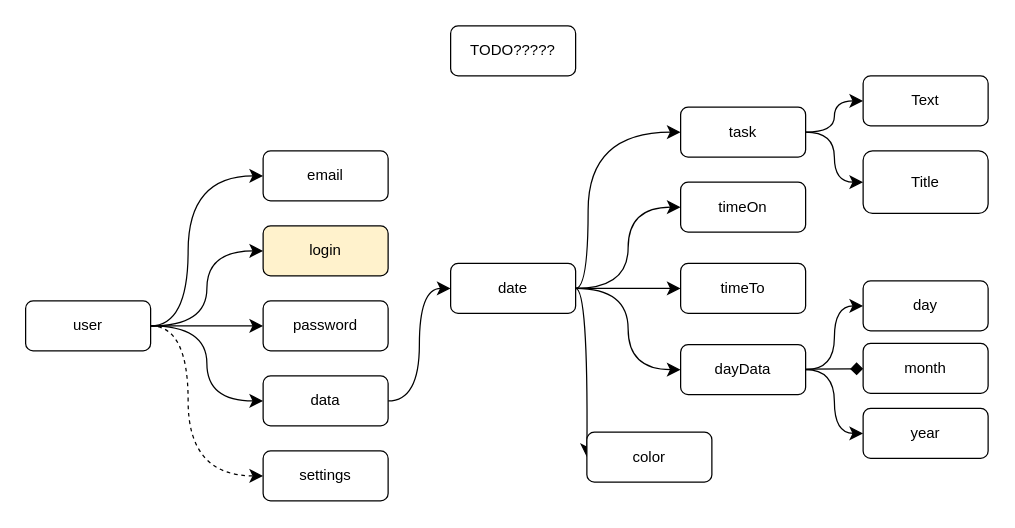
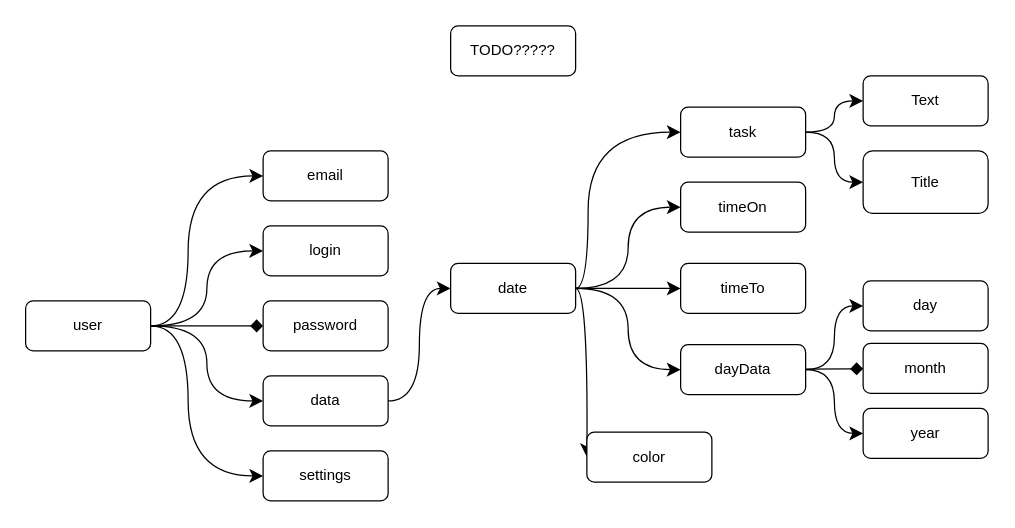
node "login": fillcolor #fff2cc -> #ffffff
edge "user" -> "password": arrowhead classic -> diamond
edge "user" -> "settings": style dashed -> solid
